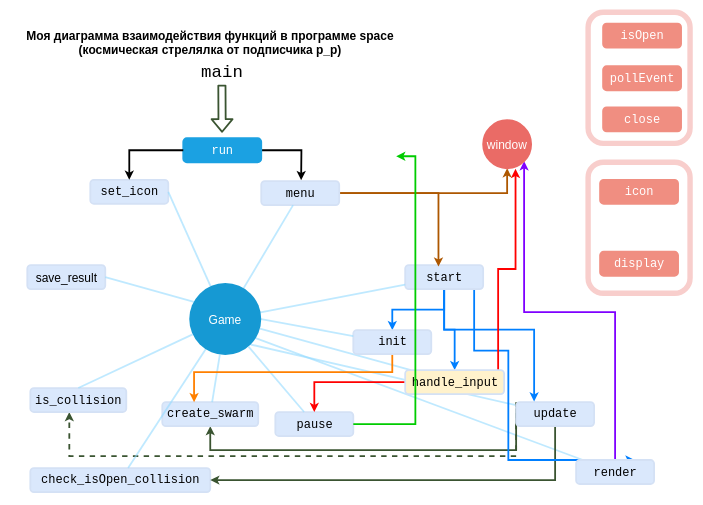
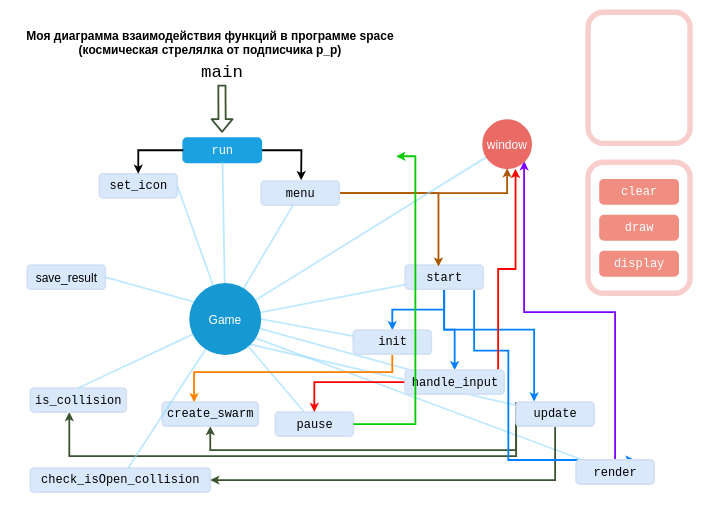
node "isOpen": removed
node "pollEvent": removed
node "close": removed
node "set_icon": moved (129, 192) -> (138, 186)
node "icon": label "icon" -> "clear"
edge "run" -- "Game": added
node "draw": added
edge "Game" -- "create_swarm": now "Game" -- "window"
node "handle_input": fillcolor #fff2cc -> #dae8fc
edge "update" -> "is_collision": style dashed -> solid
